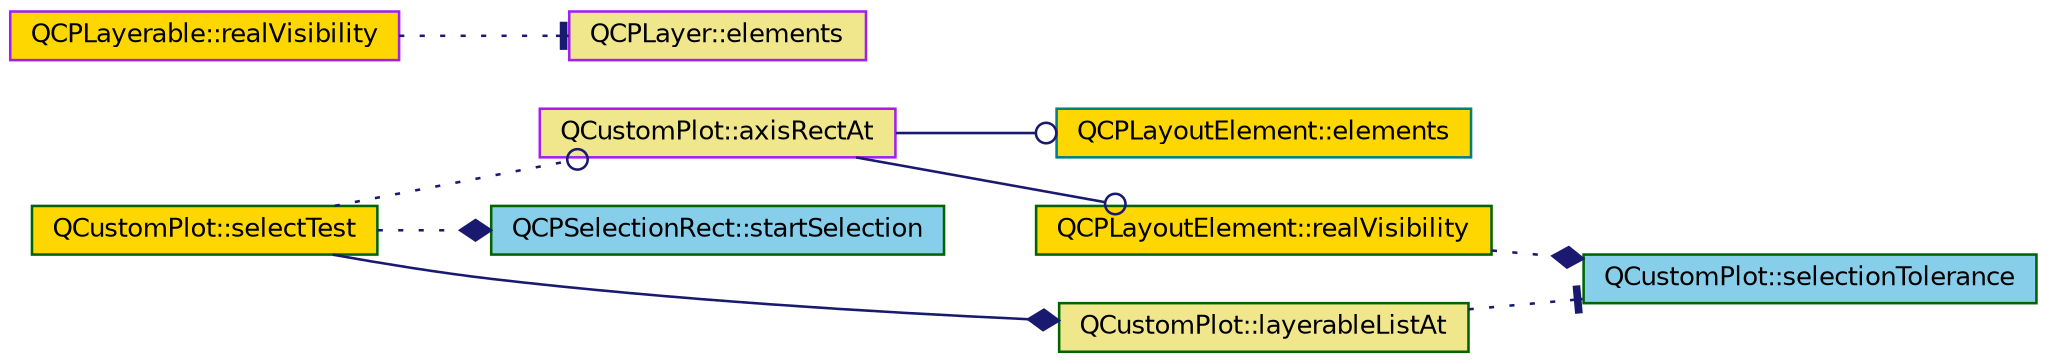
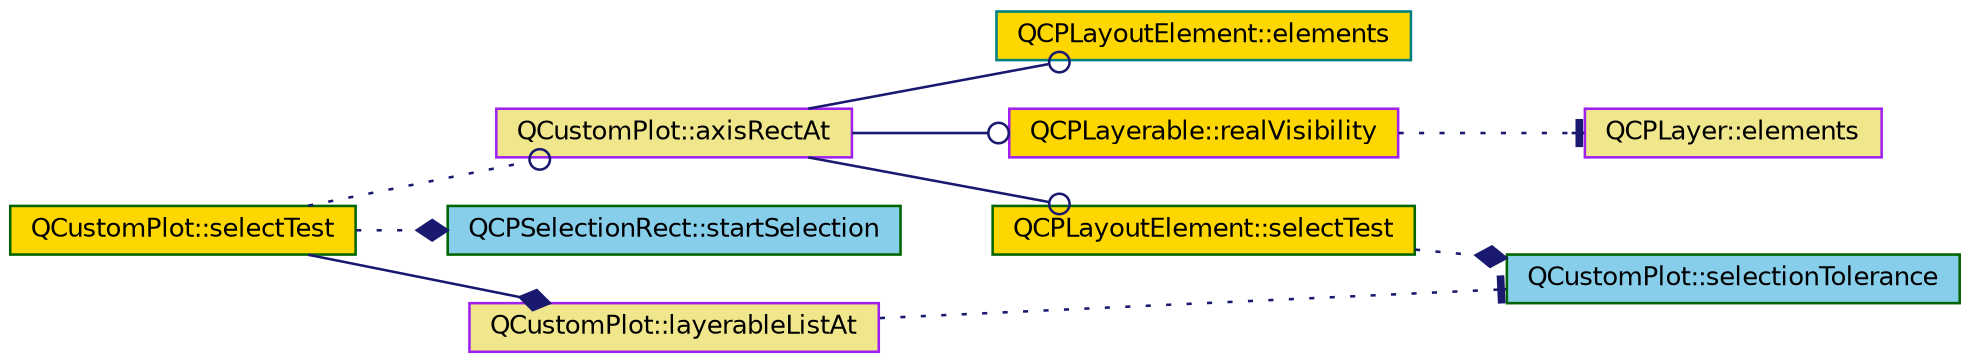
edge "QCustomPlot::axisRectAt" -> "QCPLayerable::realVisibility": added
node "QCPLayoutElement::realVisibility": label "QCPLayoutElement::realVisibility" -> "QCPLayoutElement::selectTest"
node "QCustomPlot::layerableListAt": color darkgreen -> purple
